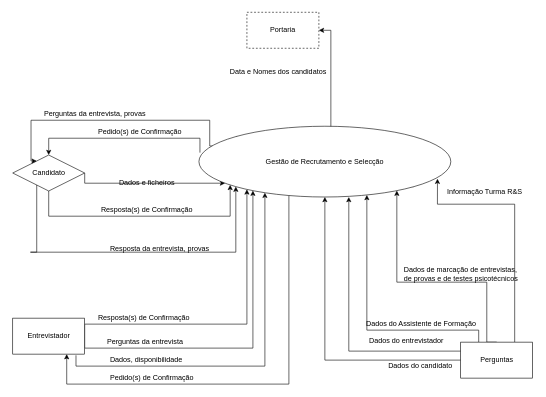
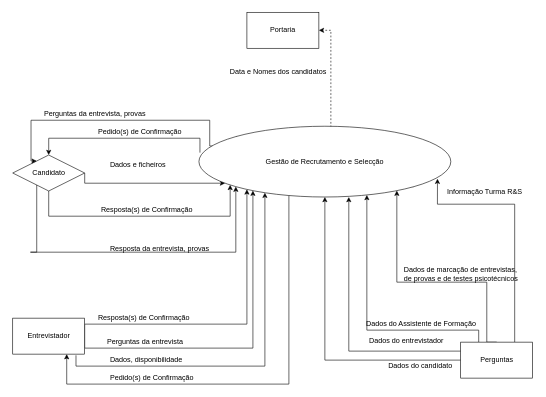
node "Portaria": style dashed -> solid
edge "Gestão de Recrutamento e Selecção" -> "Portaria": style solid -> dashed
node "Dados e ficheiros": moved (151, 183) -> (142, 165)
